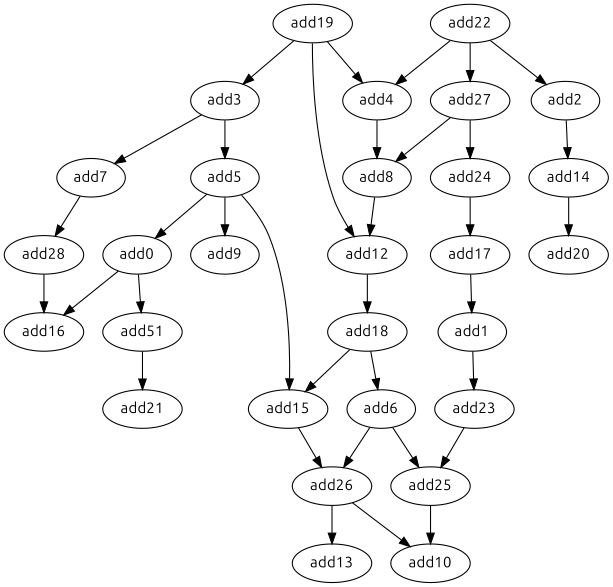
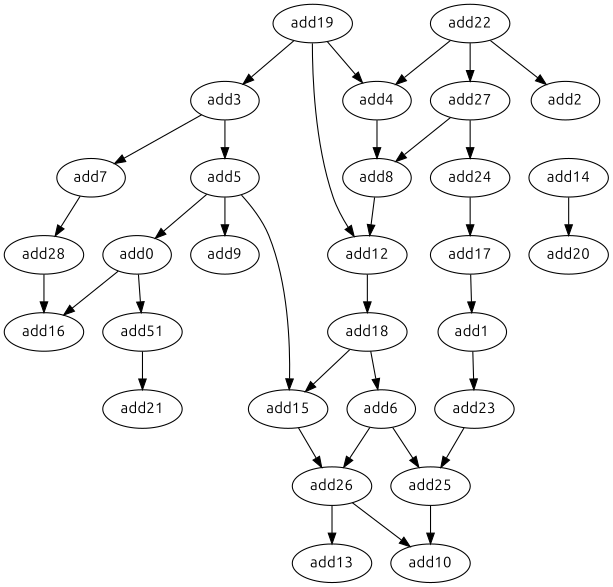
edge "add2" -> "add14": removed
